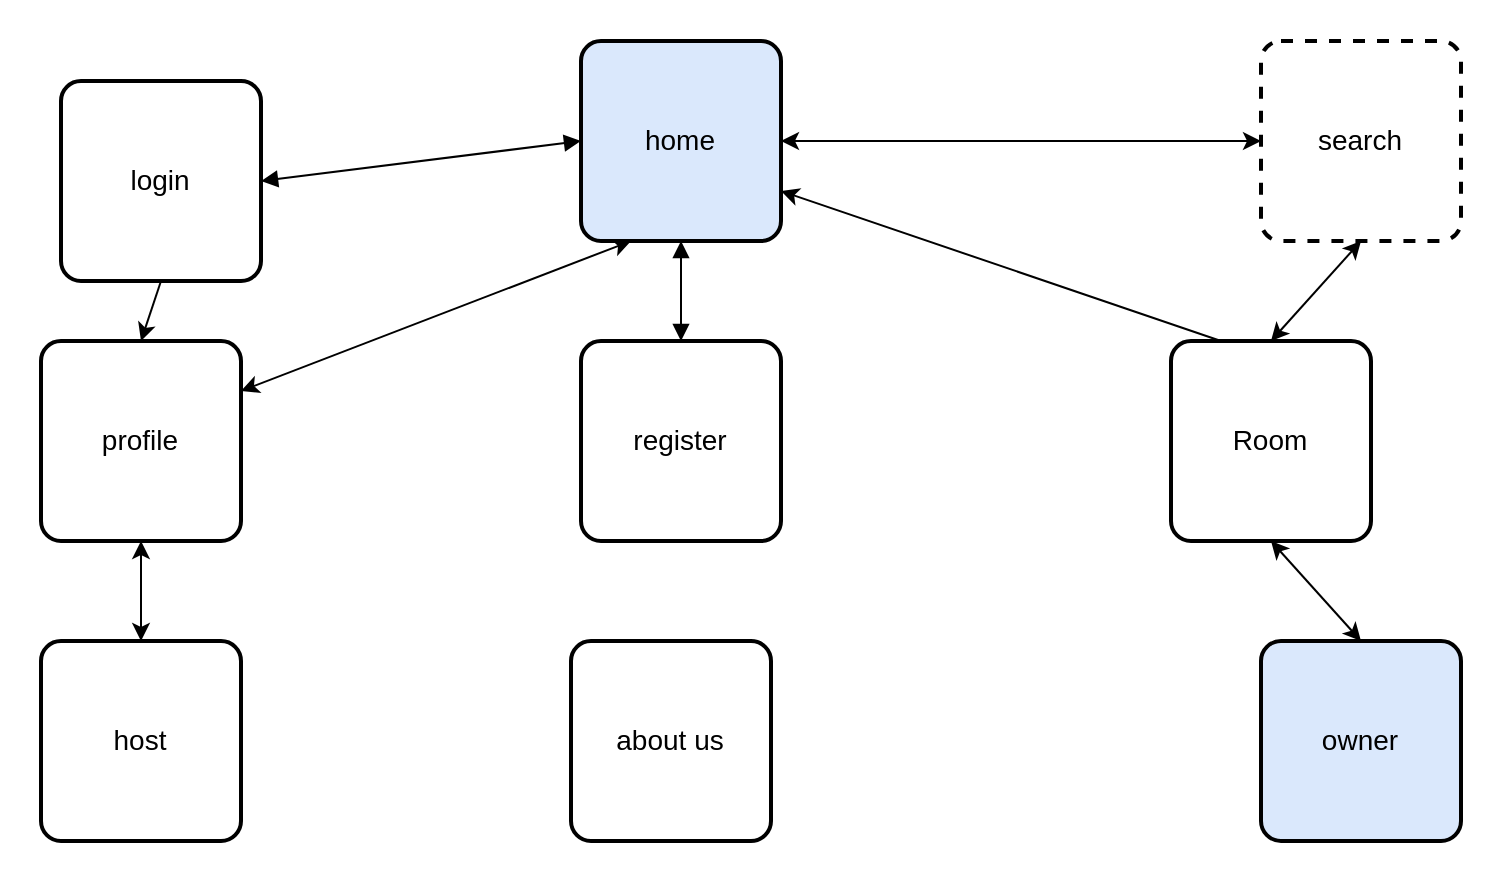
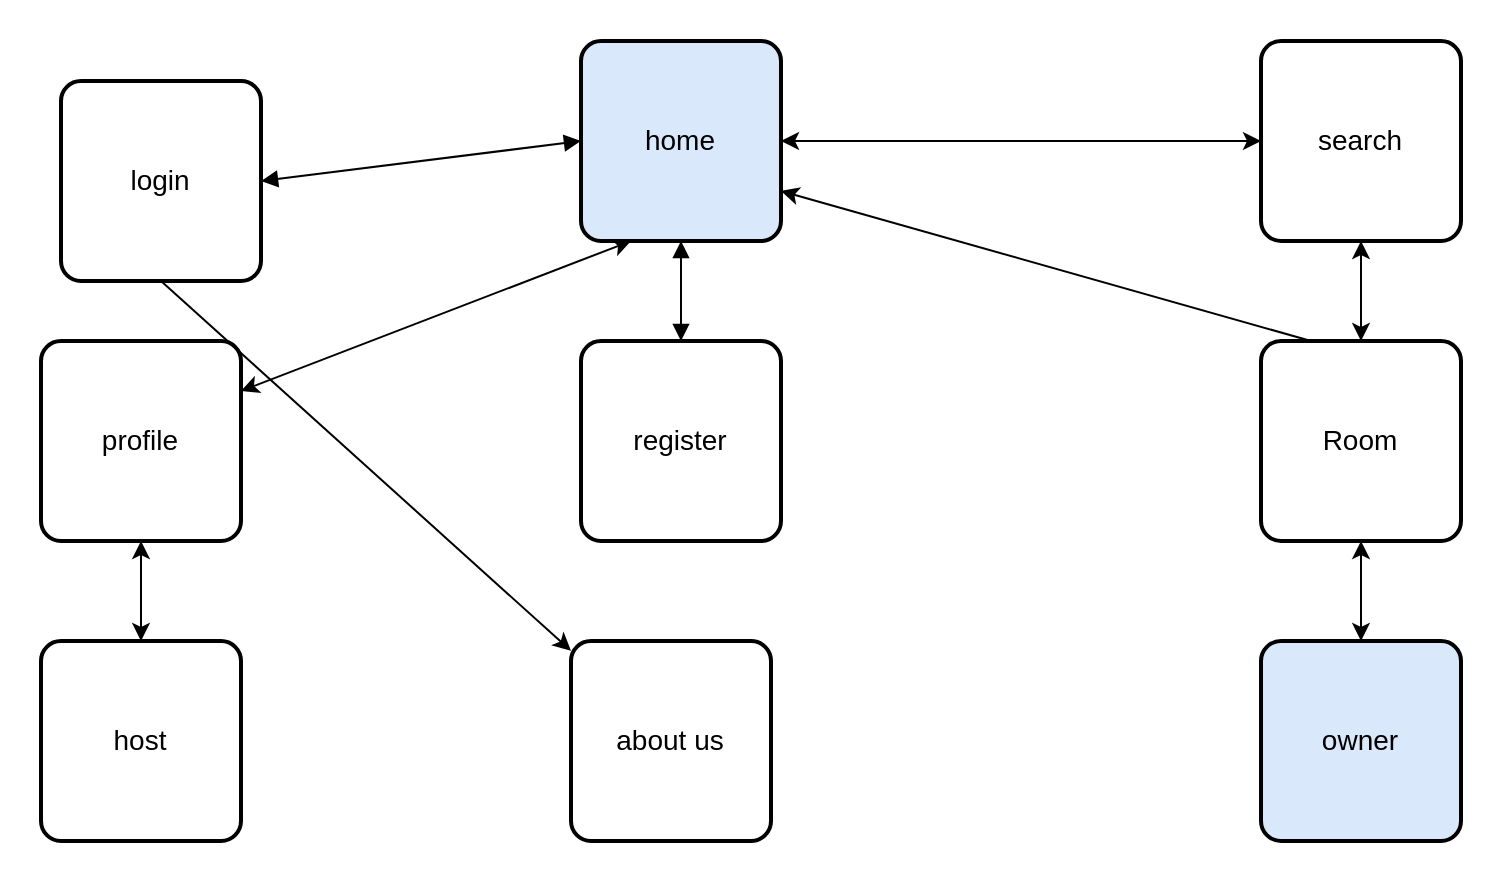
node "search": style dashed -> solid
edge "login" -> "profile": now "login" -> "about us"
node "Room": moved (1271, 441) -> (1361, 441)
